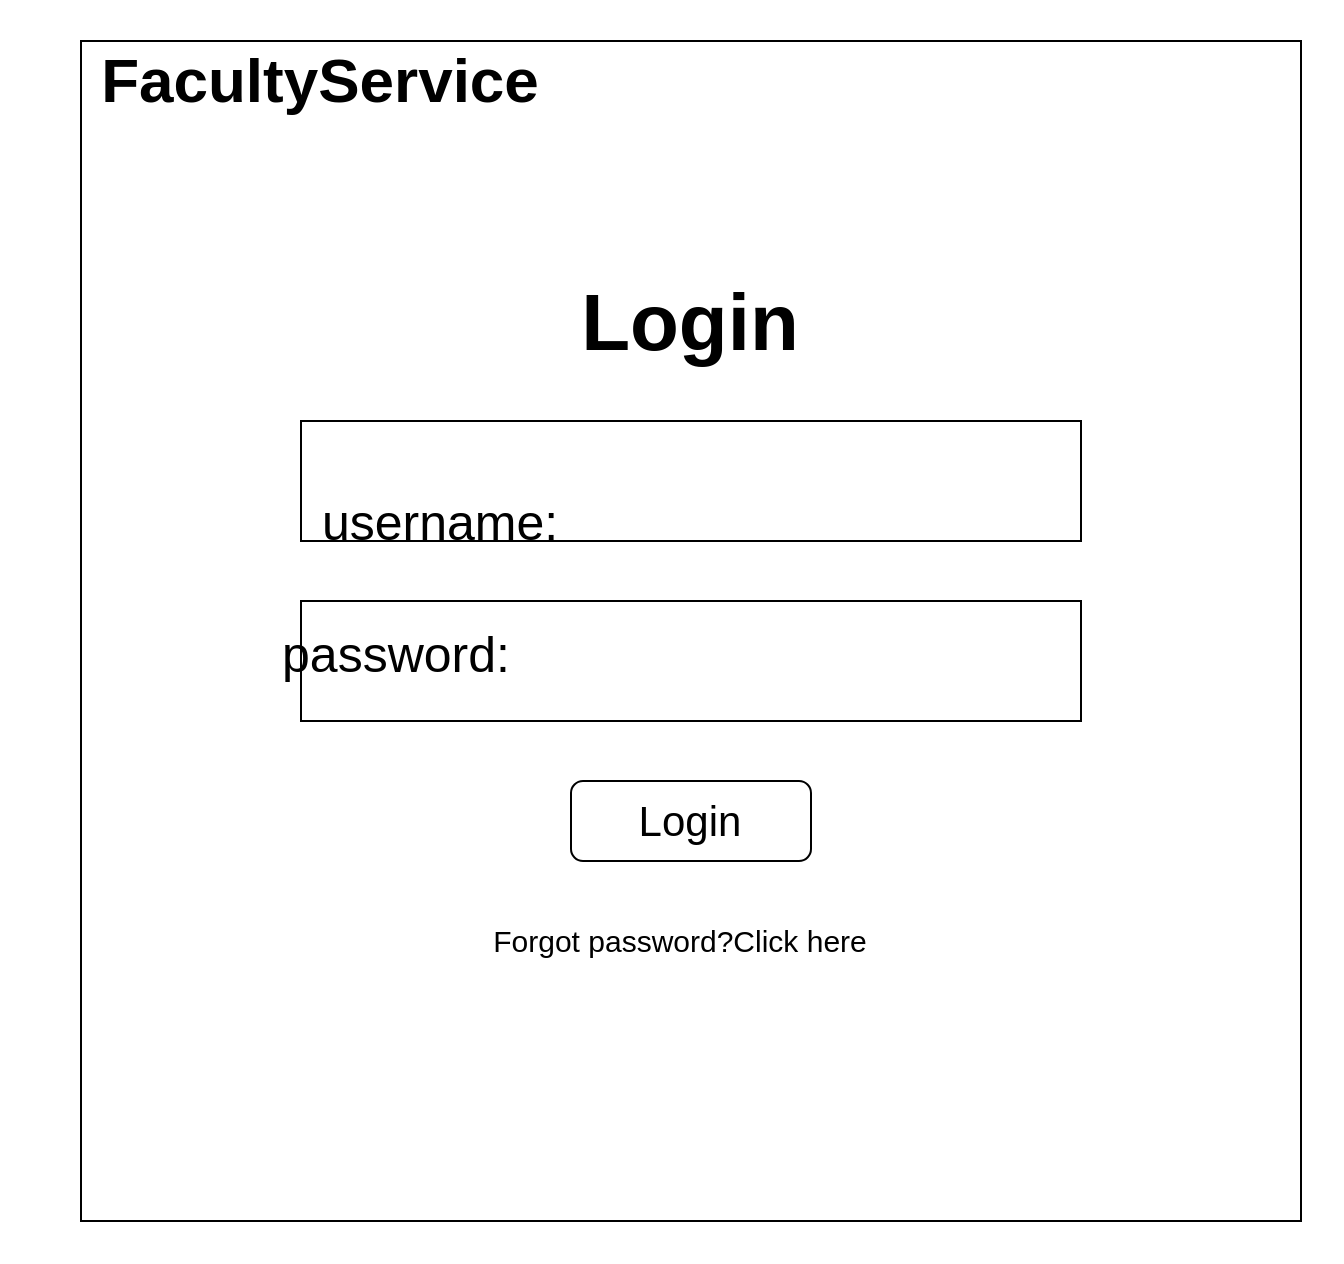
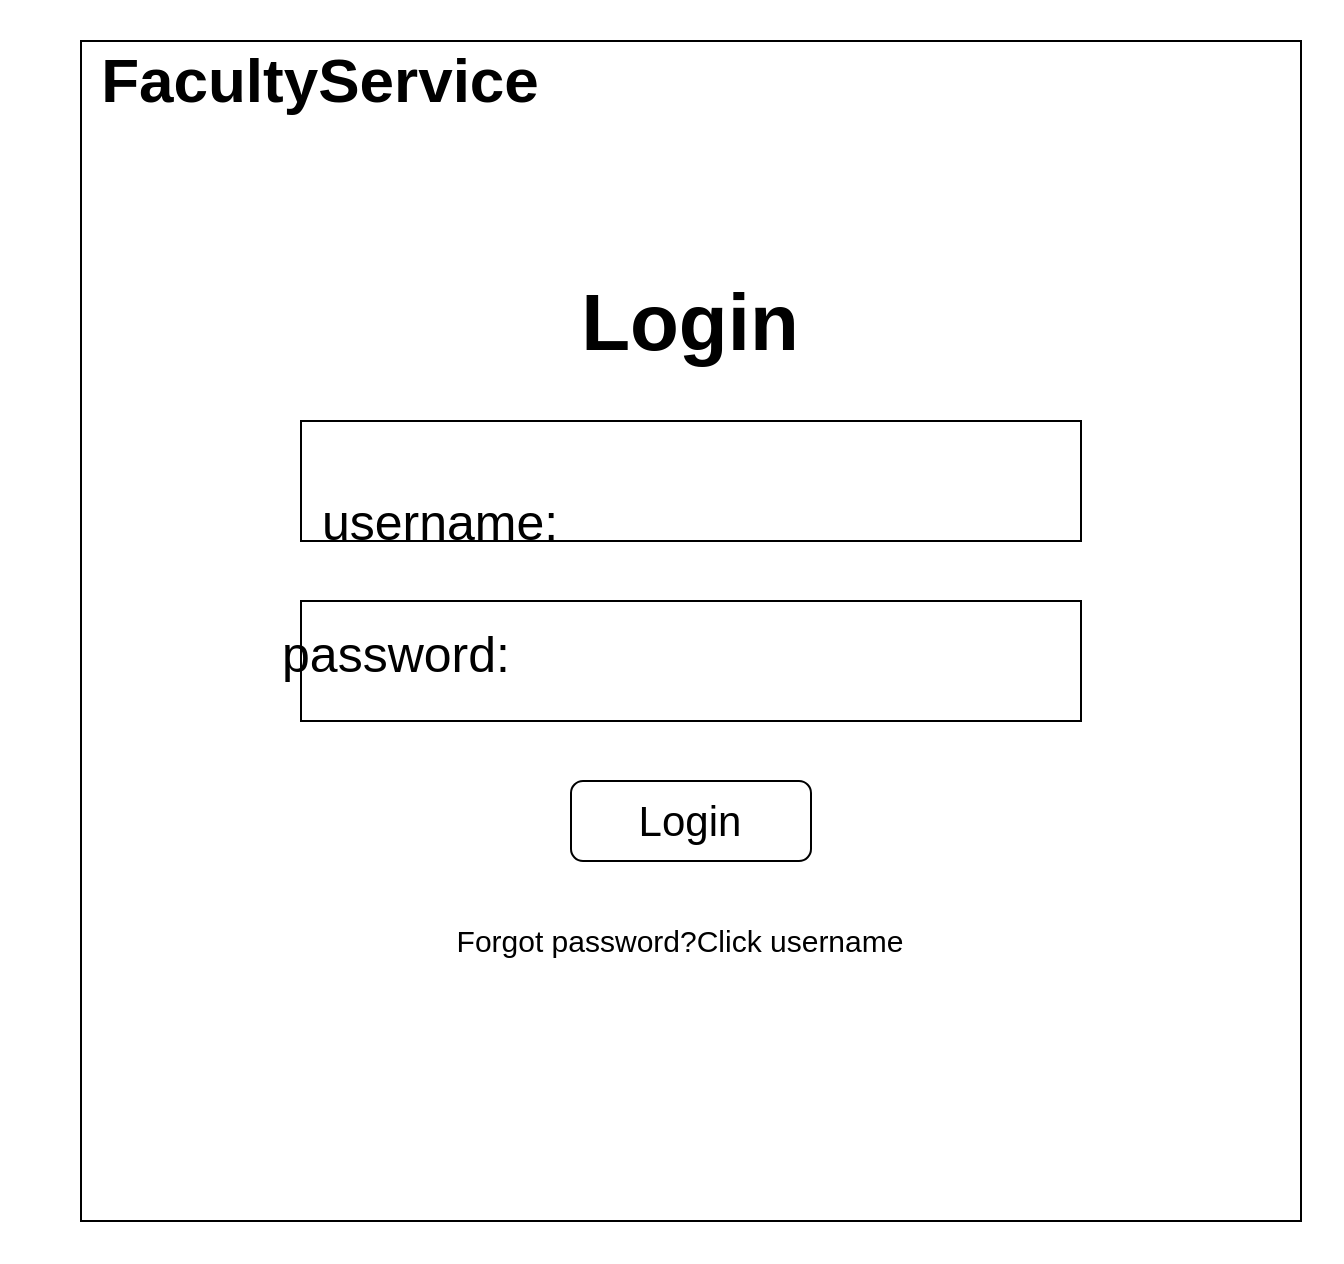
node "Forgot password?Click here": label "Forgot password?Click here" -> "Forgot password?Click username"
